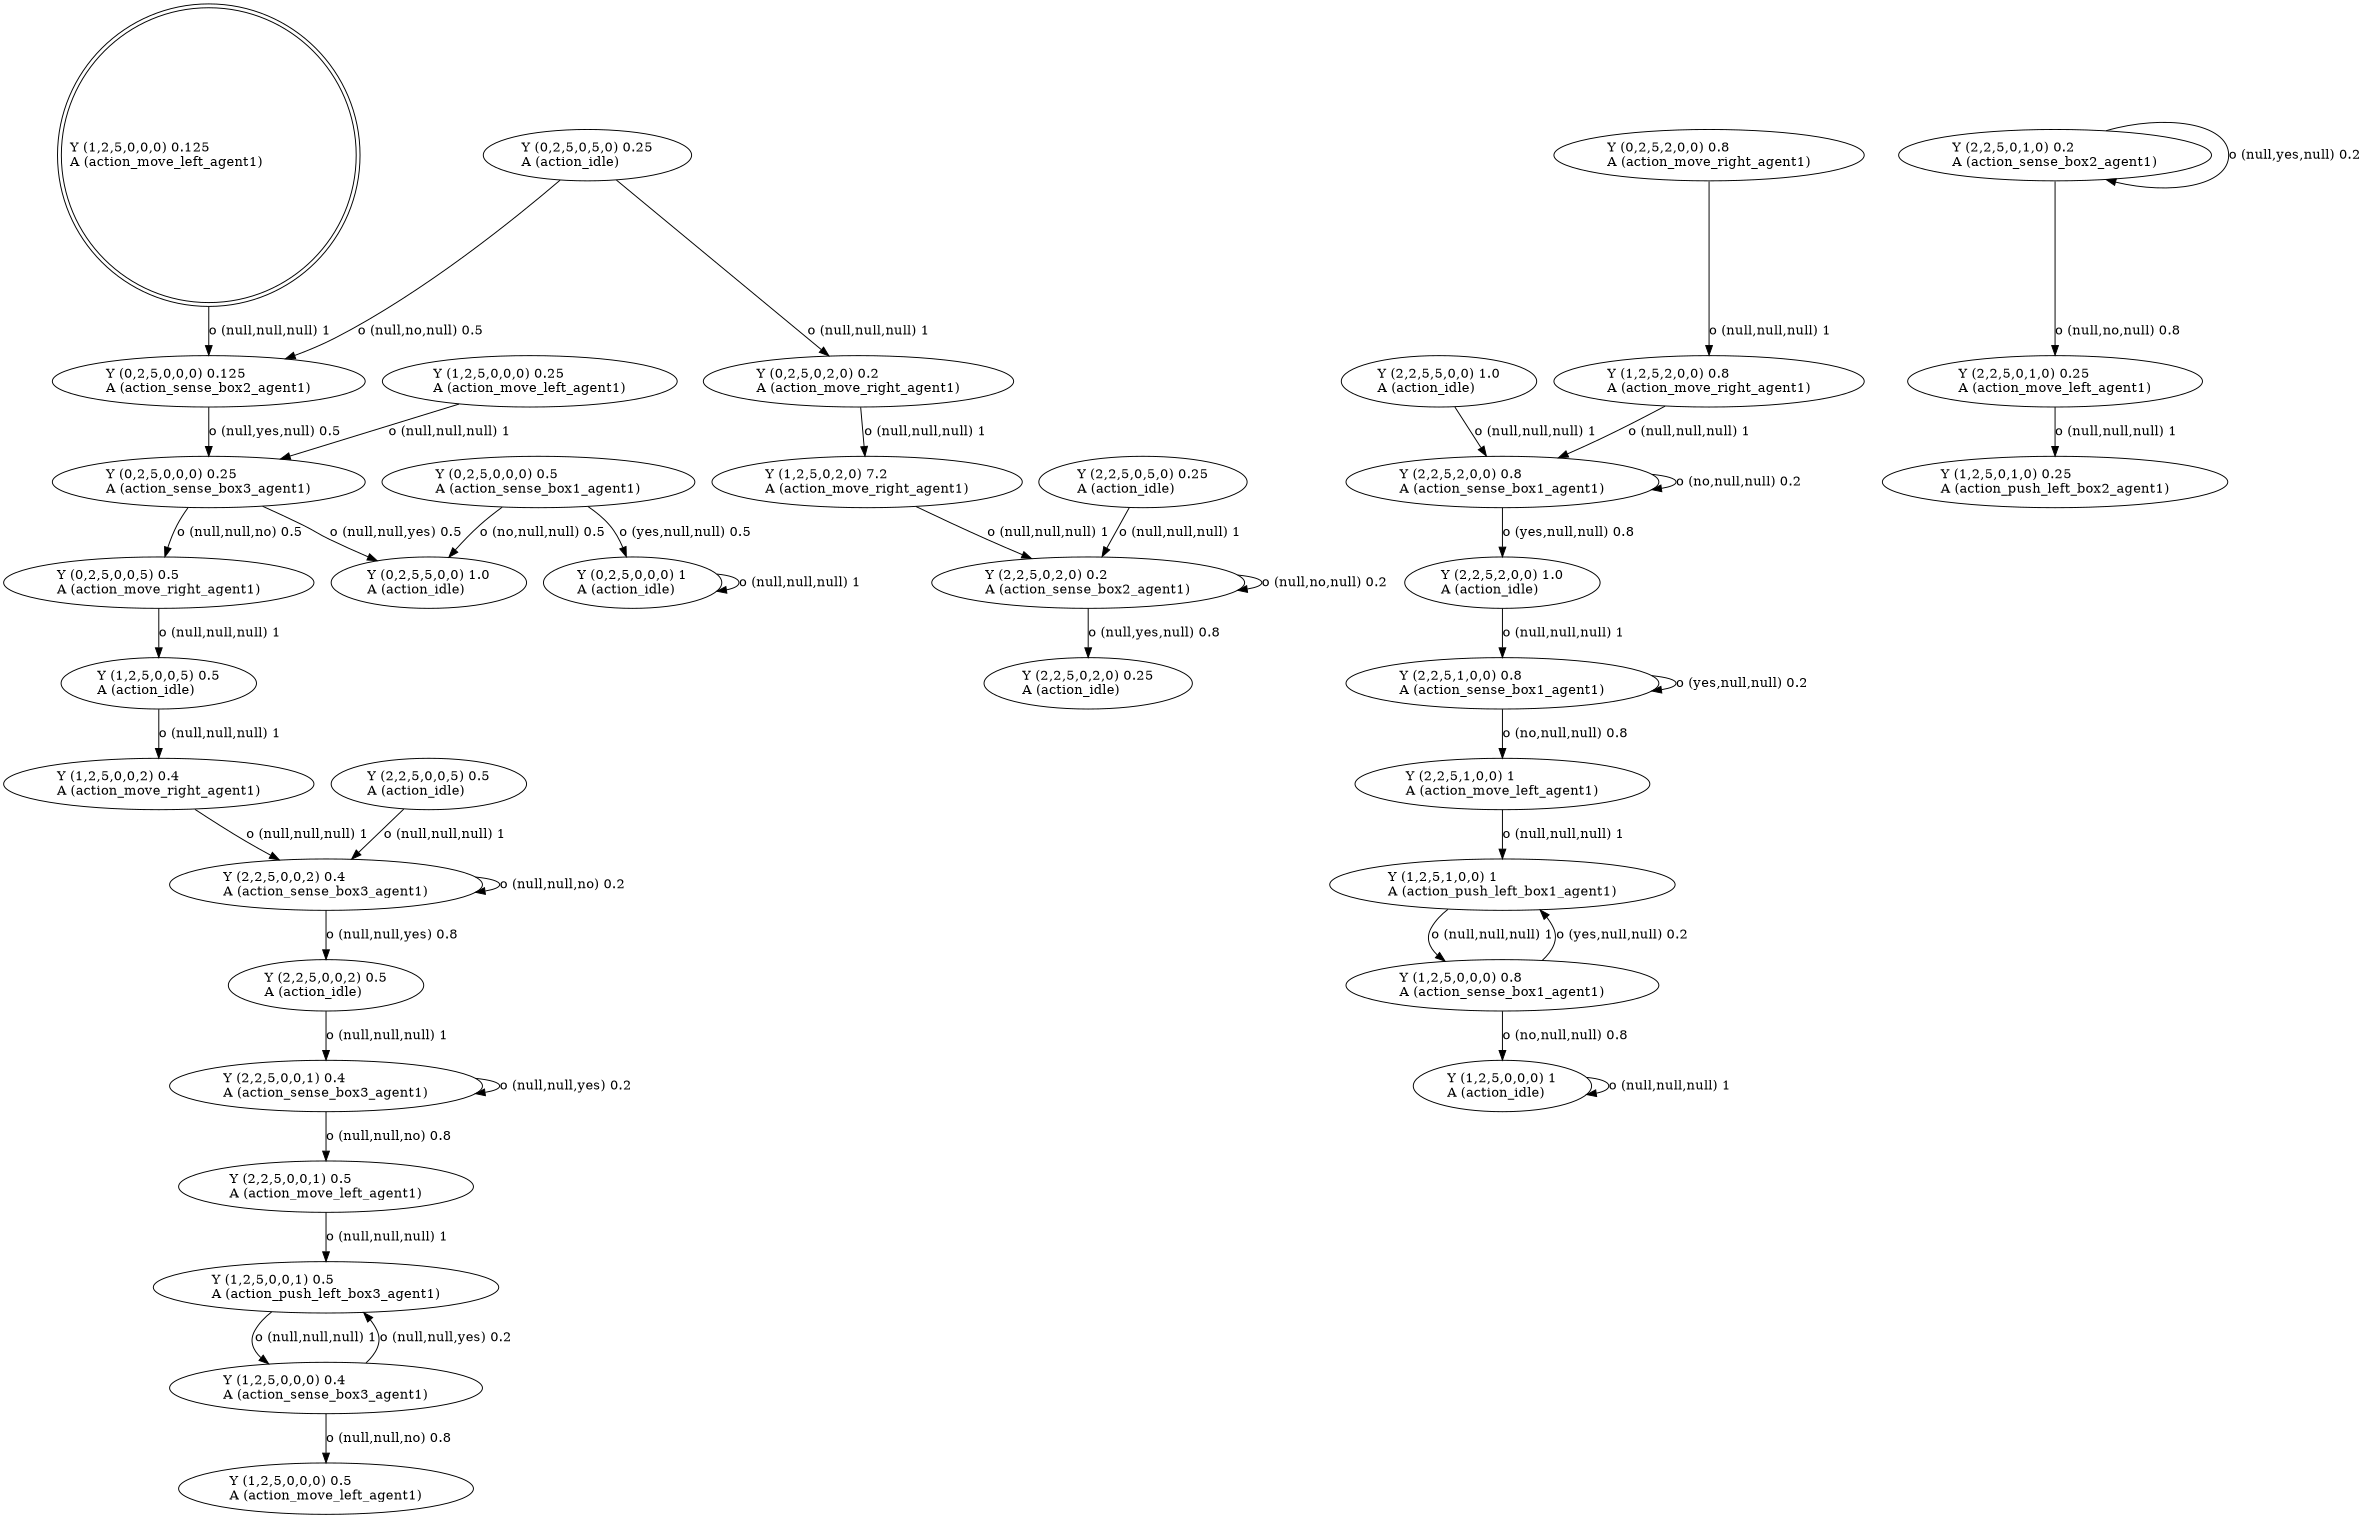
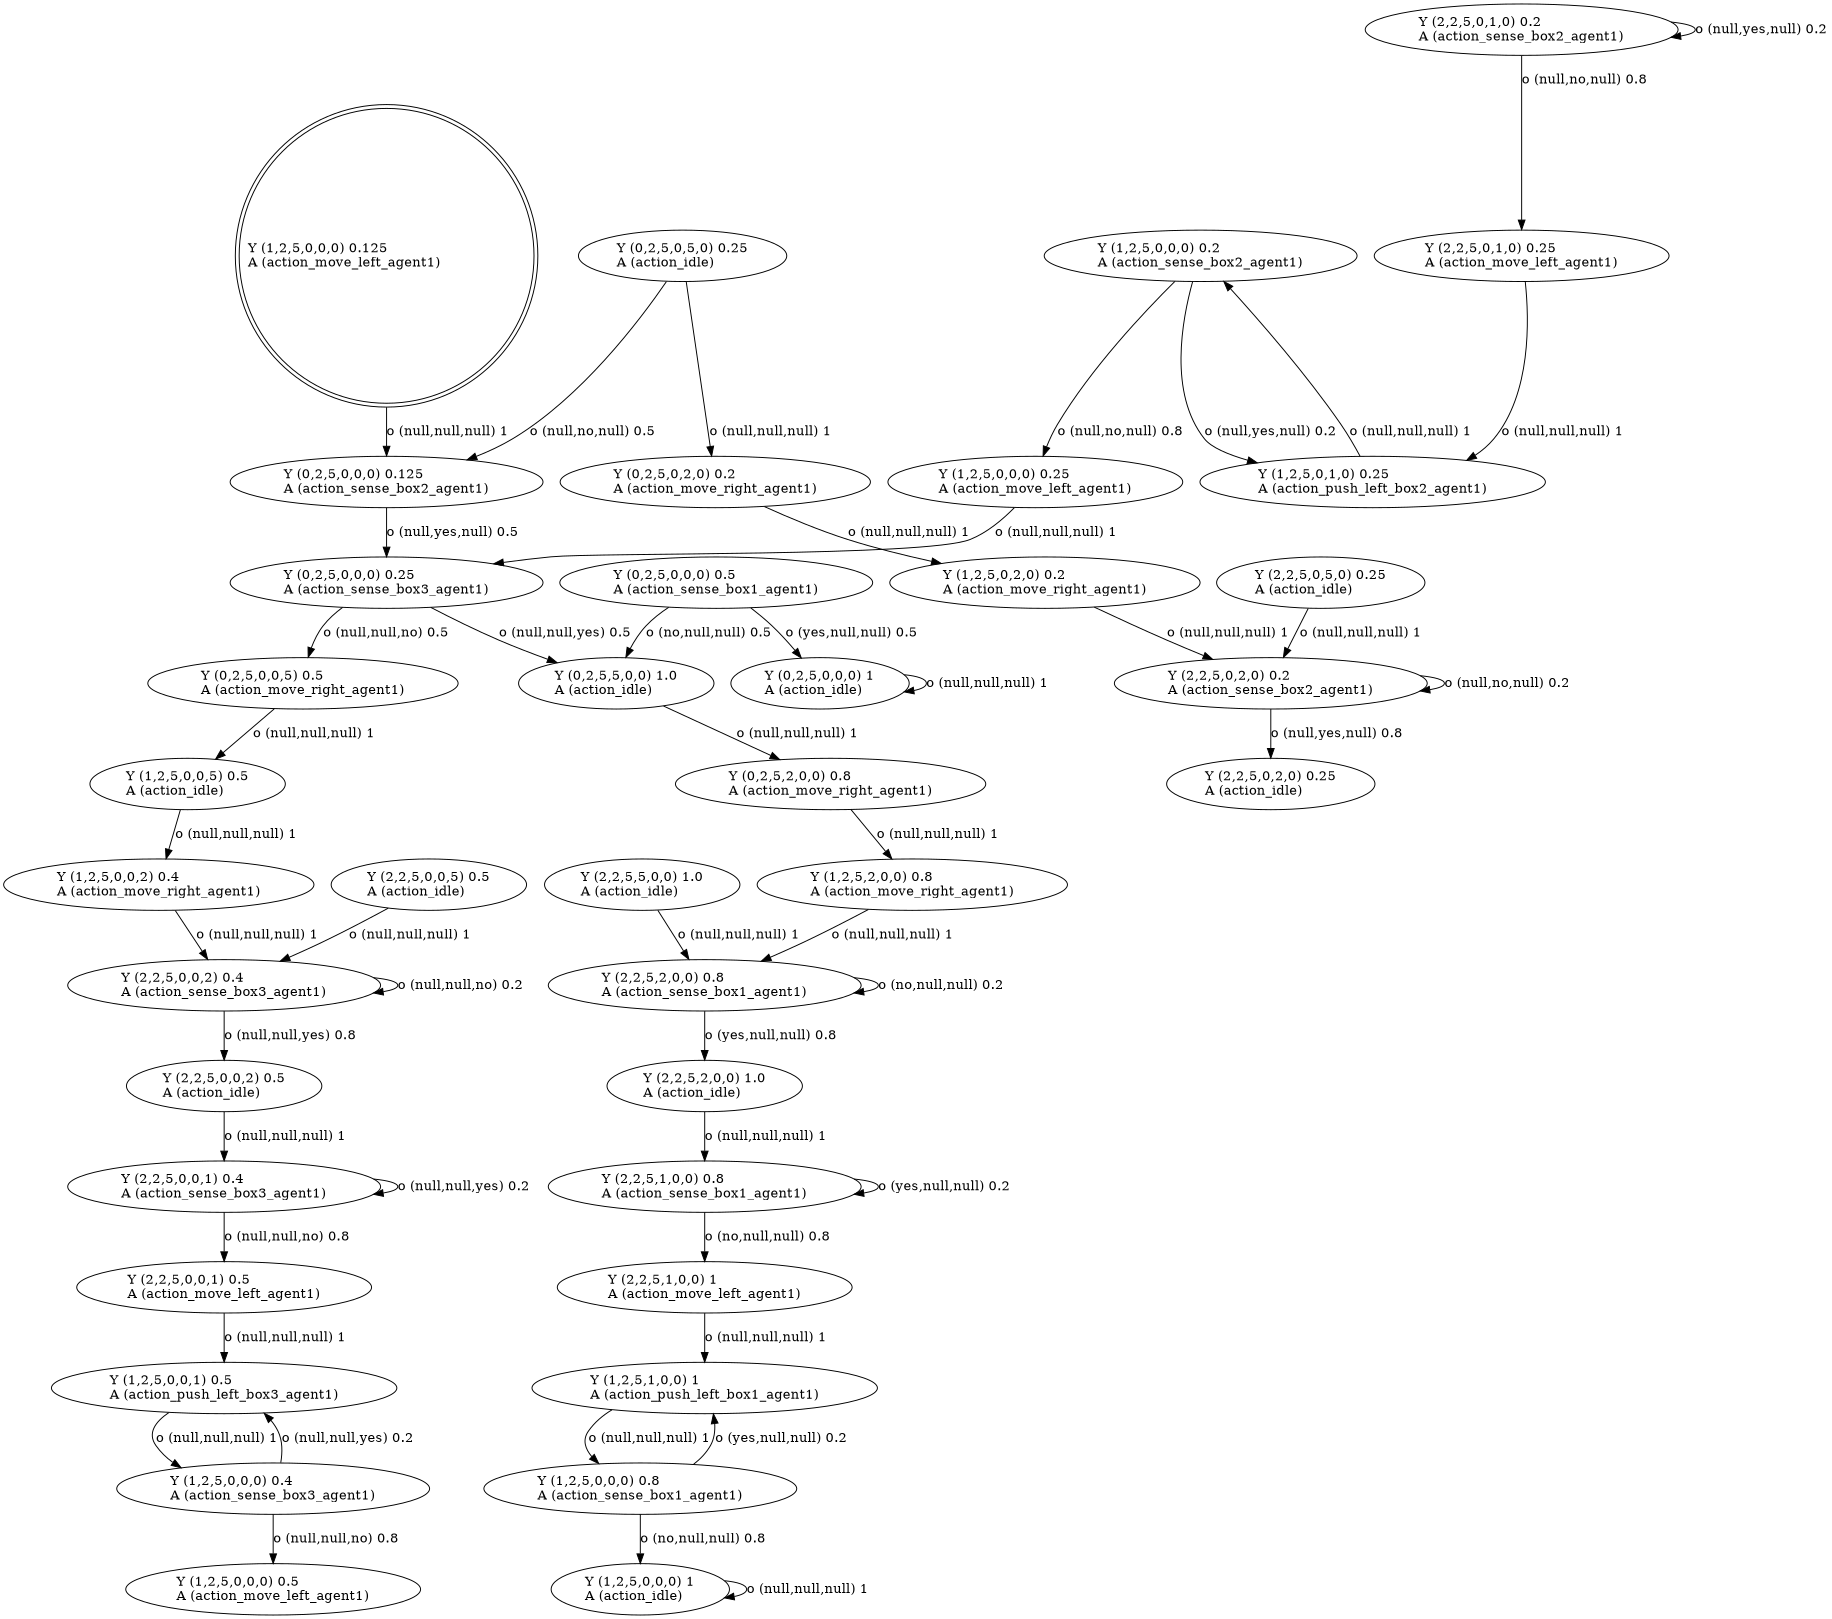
node "Y (1,2,5,0,0,0) 0.2 A (action_sense_box2_agent1)": added
node "Y (1,2,5,0,2,0) 7.2 A (action_move_right_agent1)": label "Y (1,2,5,0,2,0) 7.2 A (action_move_right_agent1)" -> "Y (1,2,5,0,2,0) 0.2 A (action_move_right_agent1)"
edge "Y (0,2,5,5,0,0) 1.0 A (action_idle)" -> "Y (0,2,5,2,0,0) 0.8 A (action_move_right_agent1)": added, label "o (null,null,null) 1"
